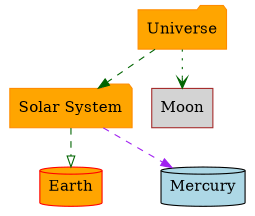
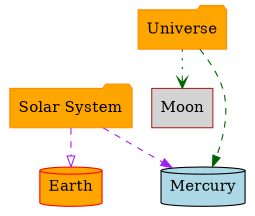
edge "Universe" -> "Solar System": now "Universe" -> "Mercury"
edge "Solar System" -> "Earth": color darkgreen -> purple
